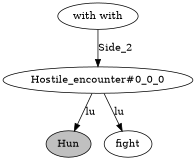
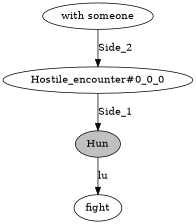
node "with with": label "with with" -> "with someone"
edge "Hostile_encounter#0_0_0" -> "fight": now "Hun" -> "fight"
edge "Hostile_encounter#0_0_0" -> "Hun": label "lu" -> "Side_1"
